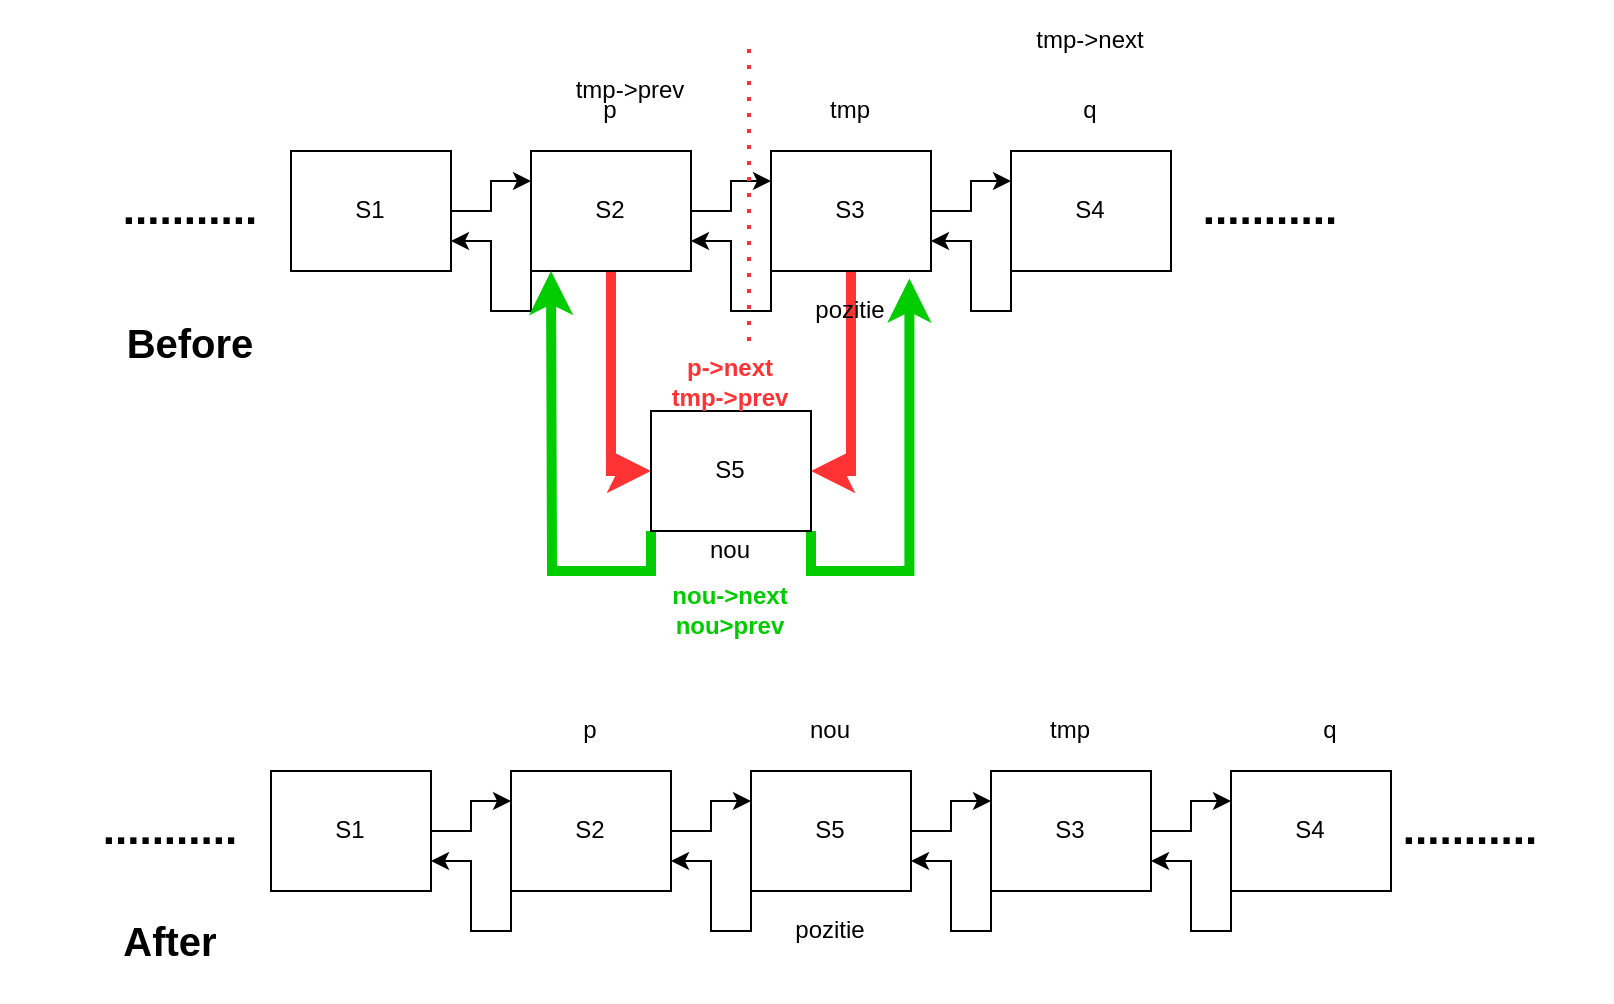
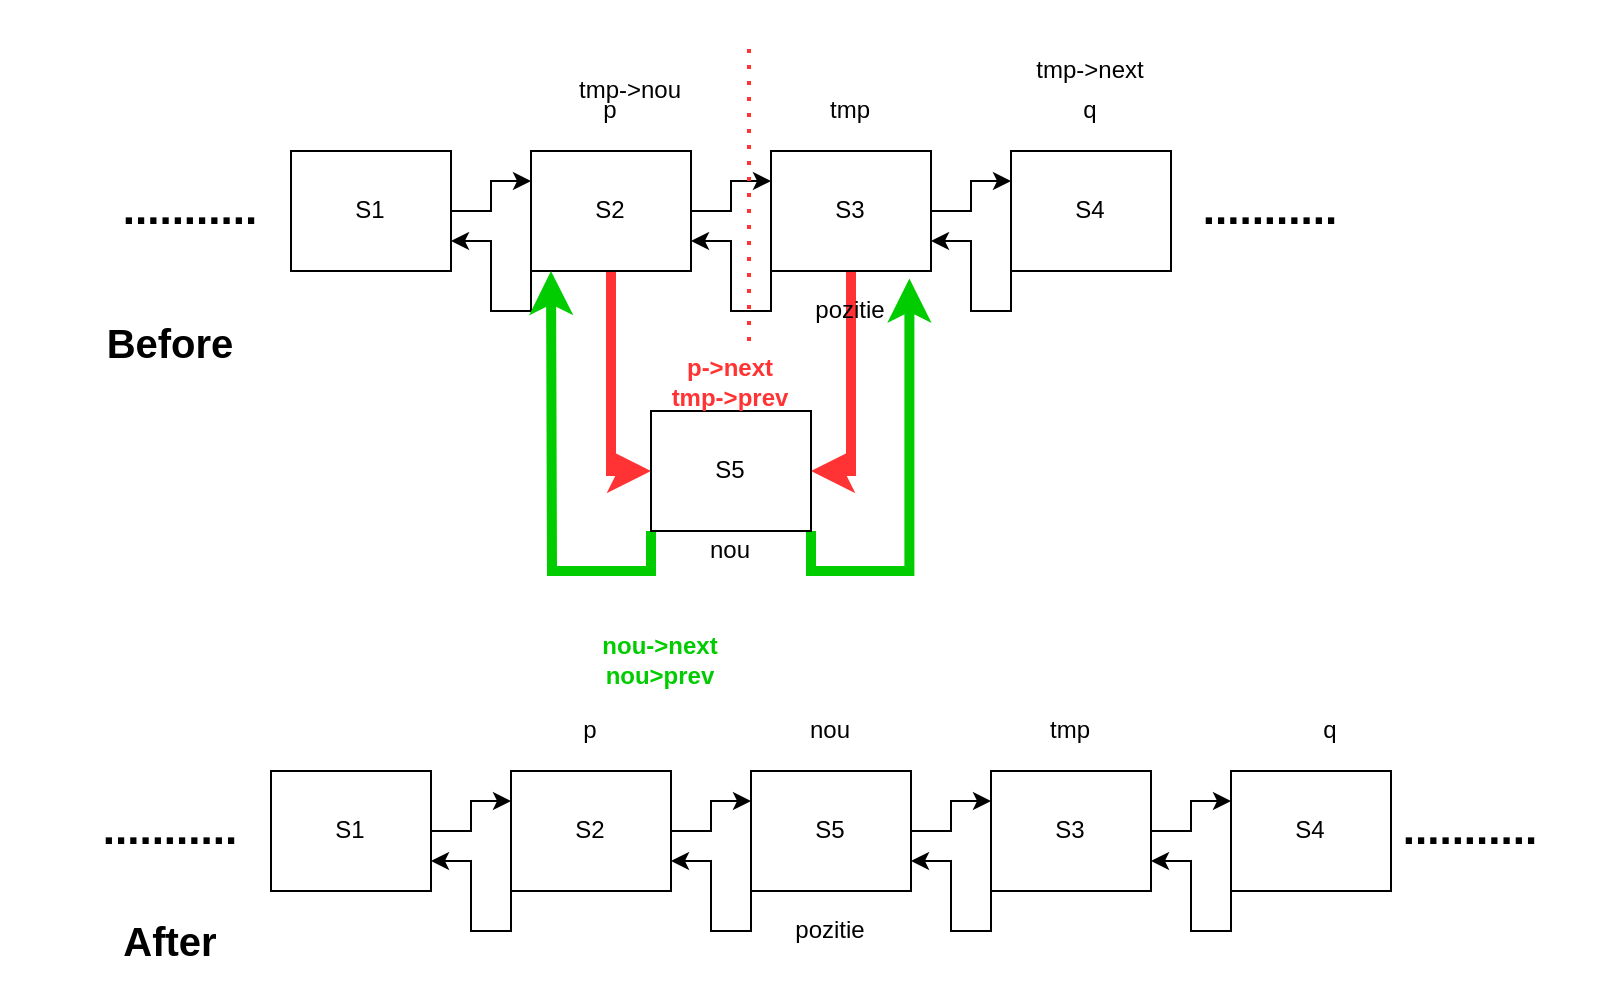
node "tmp->next": moved (1091, 41) -> (1091, 71)
node "tmp->prev": label "tmp->prev" -> "tmp->nou"
node "Before": moved (191, 343) -> (171, 343)
node "nou->next nou>prev": moved (731, 611) -> (661, 661)
